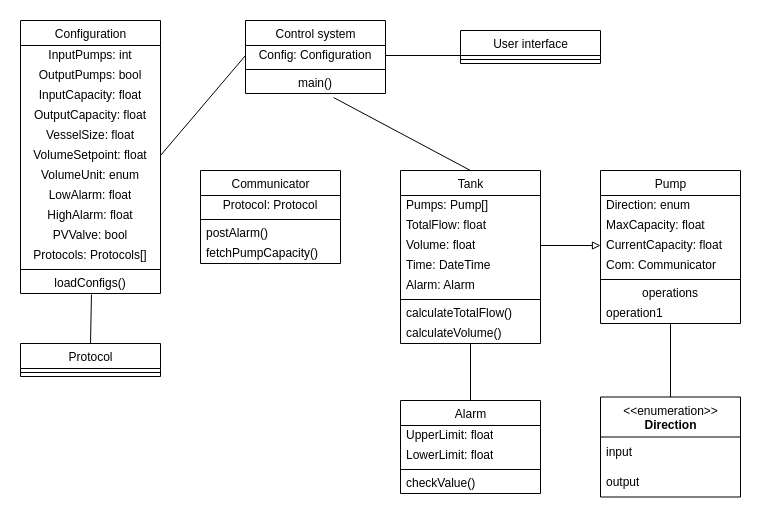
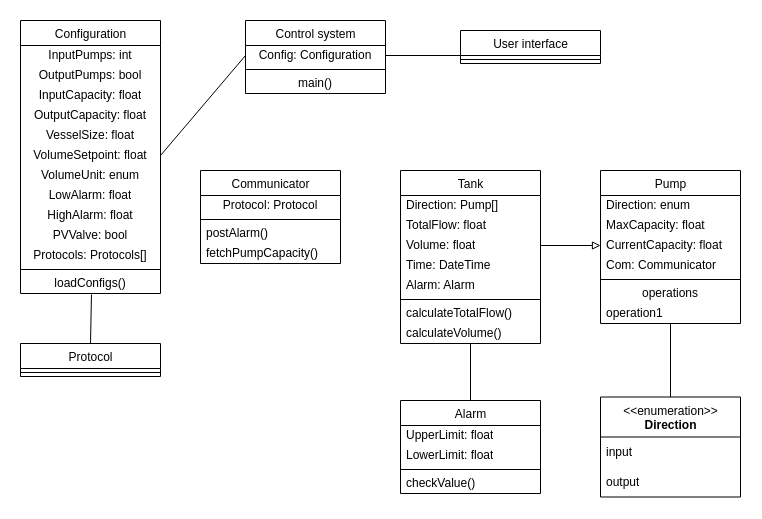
edge "main()" -- "Tank": removed
node "Pumps: Pump[]": label "Pumps: Pump[]" -> "Direction: Pump[]"
